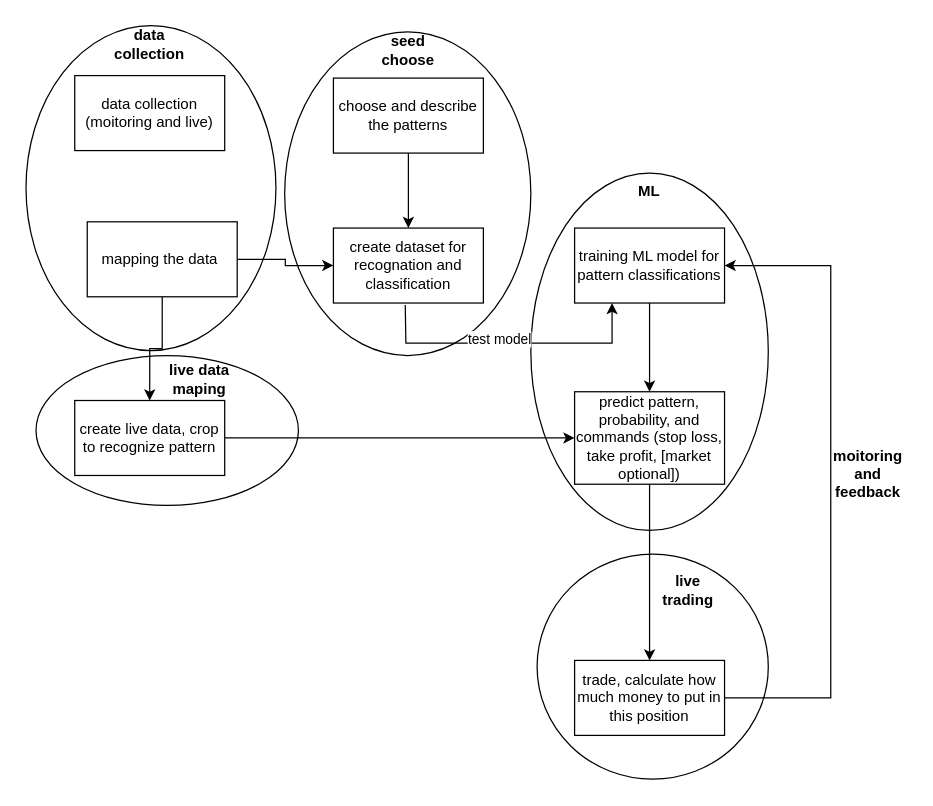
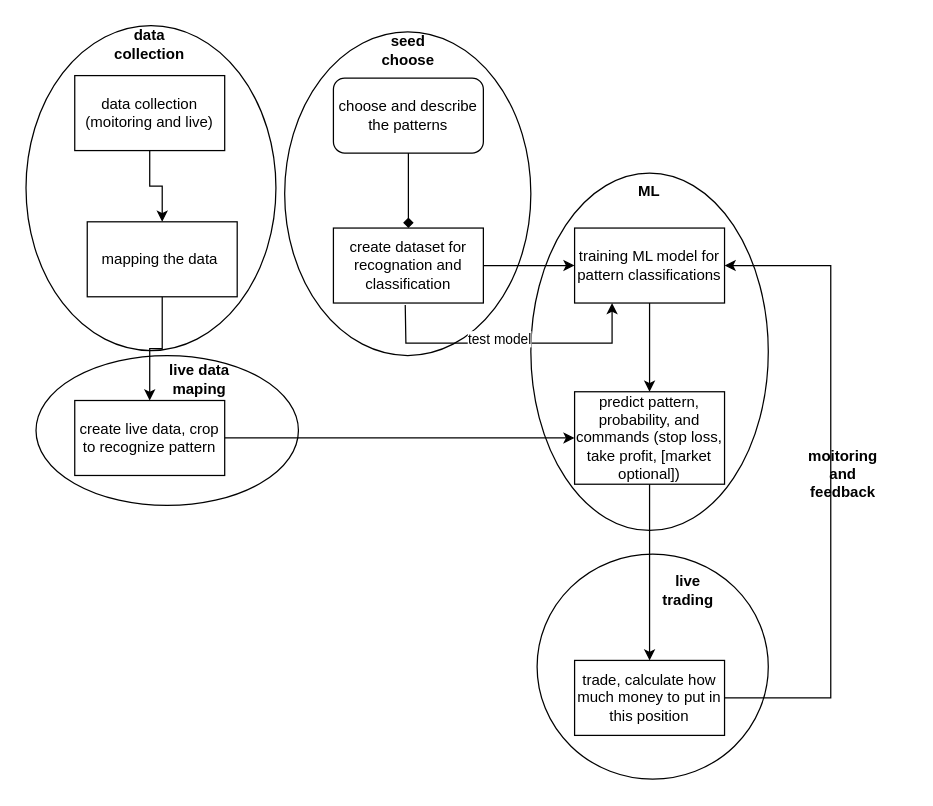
node "choose and describe the patterns": shape rectangle -> rounded rectangle
edge "data collection (moitoring and live)" -> "mapping the data": added
edge "choose and describe the patterns" -> "create dataset for recognation and classification": arrowhead classic -> diamond
edge "mapping the data" -> "create dataset for recognation and classification": removed
edge "create dataset for recognation and classification" -> "training ML model for pattern classifications": added
node "moitoring and feedback": moved (868, 474) -> (843, 474)
